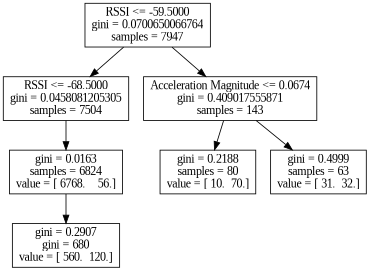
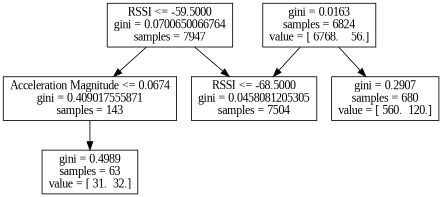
edge "RSSI <= -68.5000 gini = 0.0458081205305 samples = 7504" -> "gini = 0.0163 samples = 6824 value = [ 6768.    56.]": reversed
node "gini = 0.2188 samples = 80 value = [ 10.  70.]": removed
node "gini = 0.4999 samples = 63 value = [ 31.  32.]": label "gini = 0.4999 samples = 63 value = [ 31.  32.]" -> "gini = 0.4989 samples = 63 value = [ 31.  32.]"
node "gini = 0.2907 gini = 680 value = [ 560.  120.]": label "gini = 0.2907 gini = 680 value = [ 560.  120.]" -> "gini = 0.2907 samples = 680 value = [ 560.  120.]"
